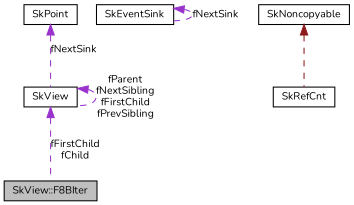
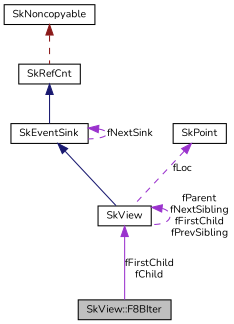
edge "SkView" -> "SkPoint": label "fNextSink" -> "fLoc"
edge "SkEventSink" -> "SkRefCnt": added
edge "SkView::F8BIter" -> "SkView": style dashed -> solid
edge "SkView" -> "SkEventSink": added
